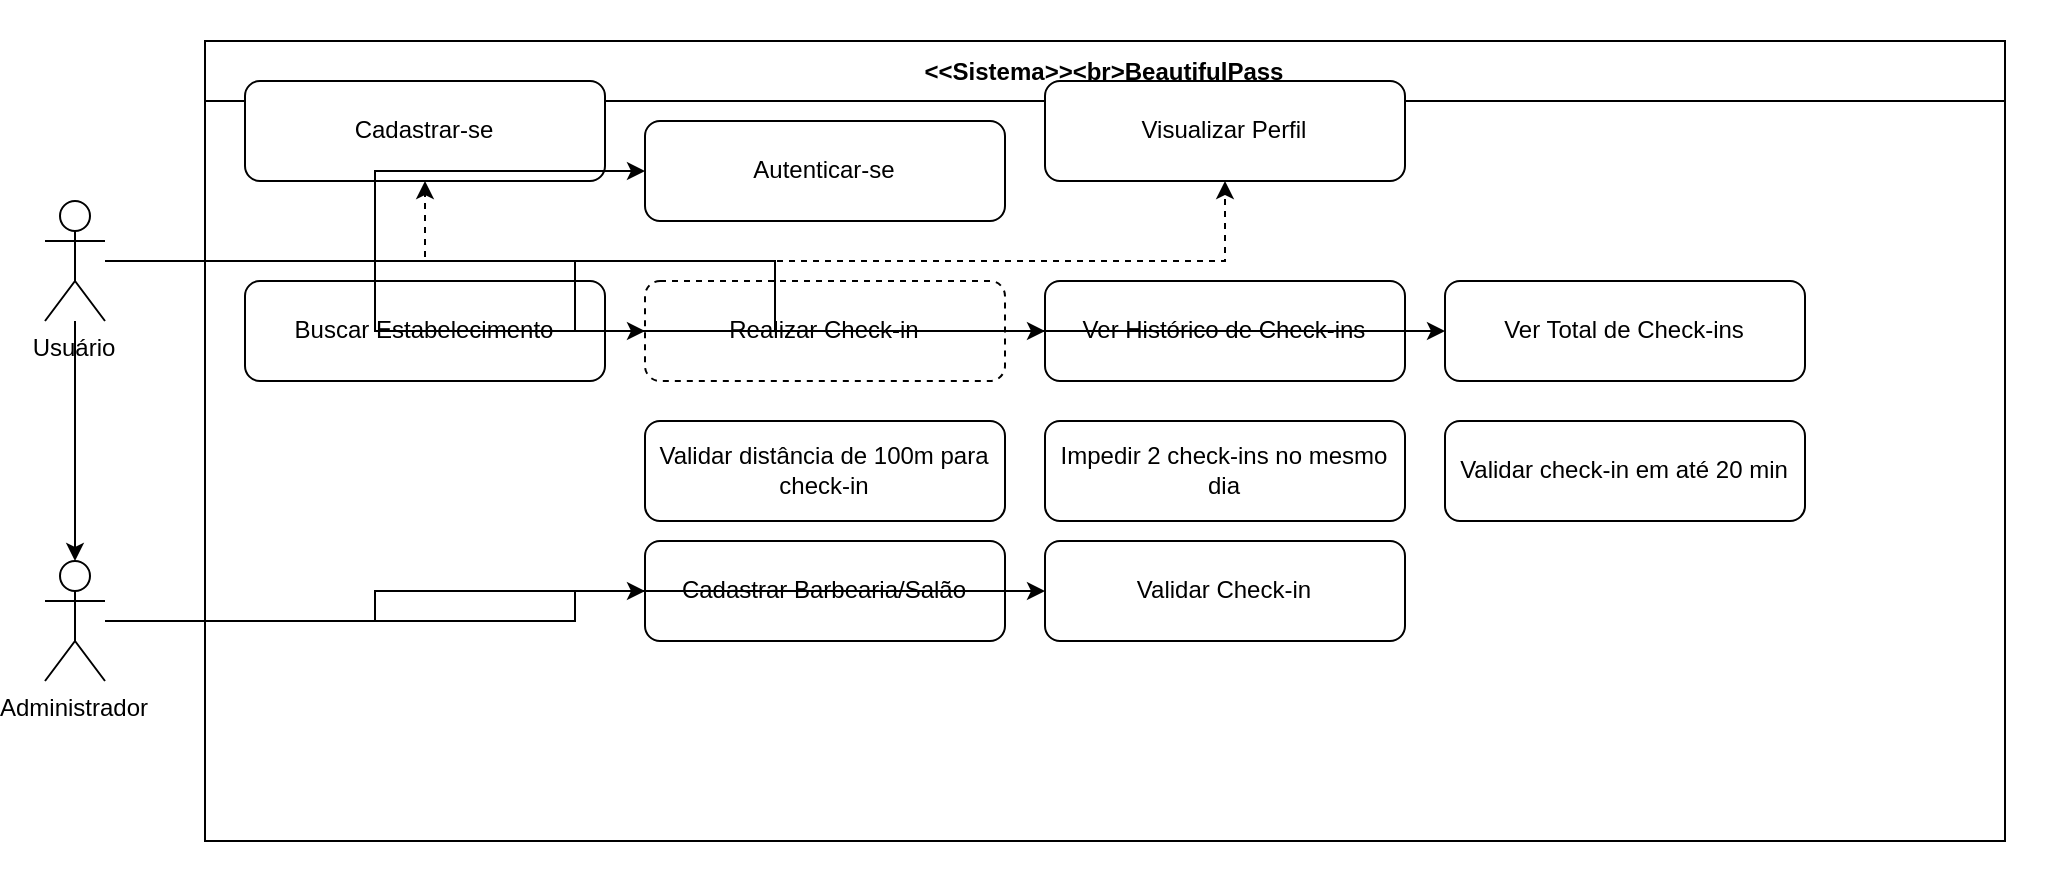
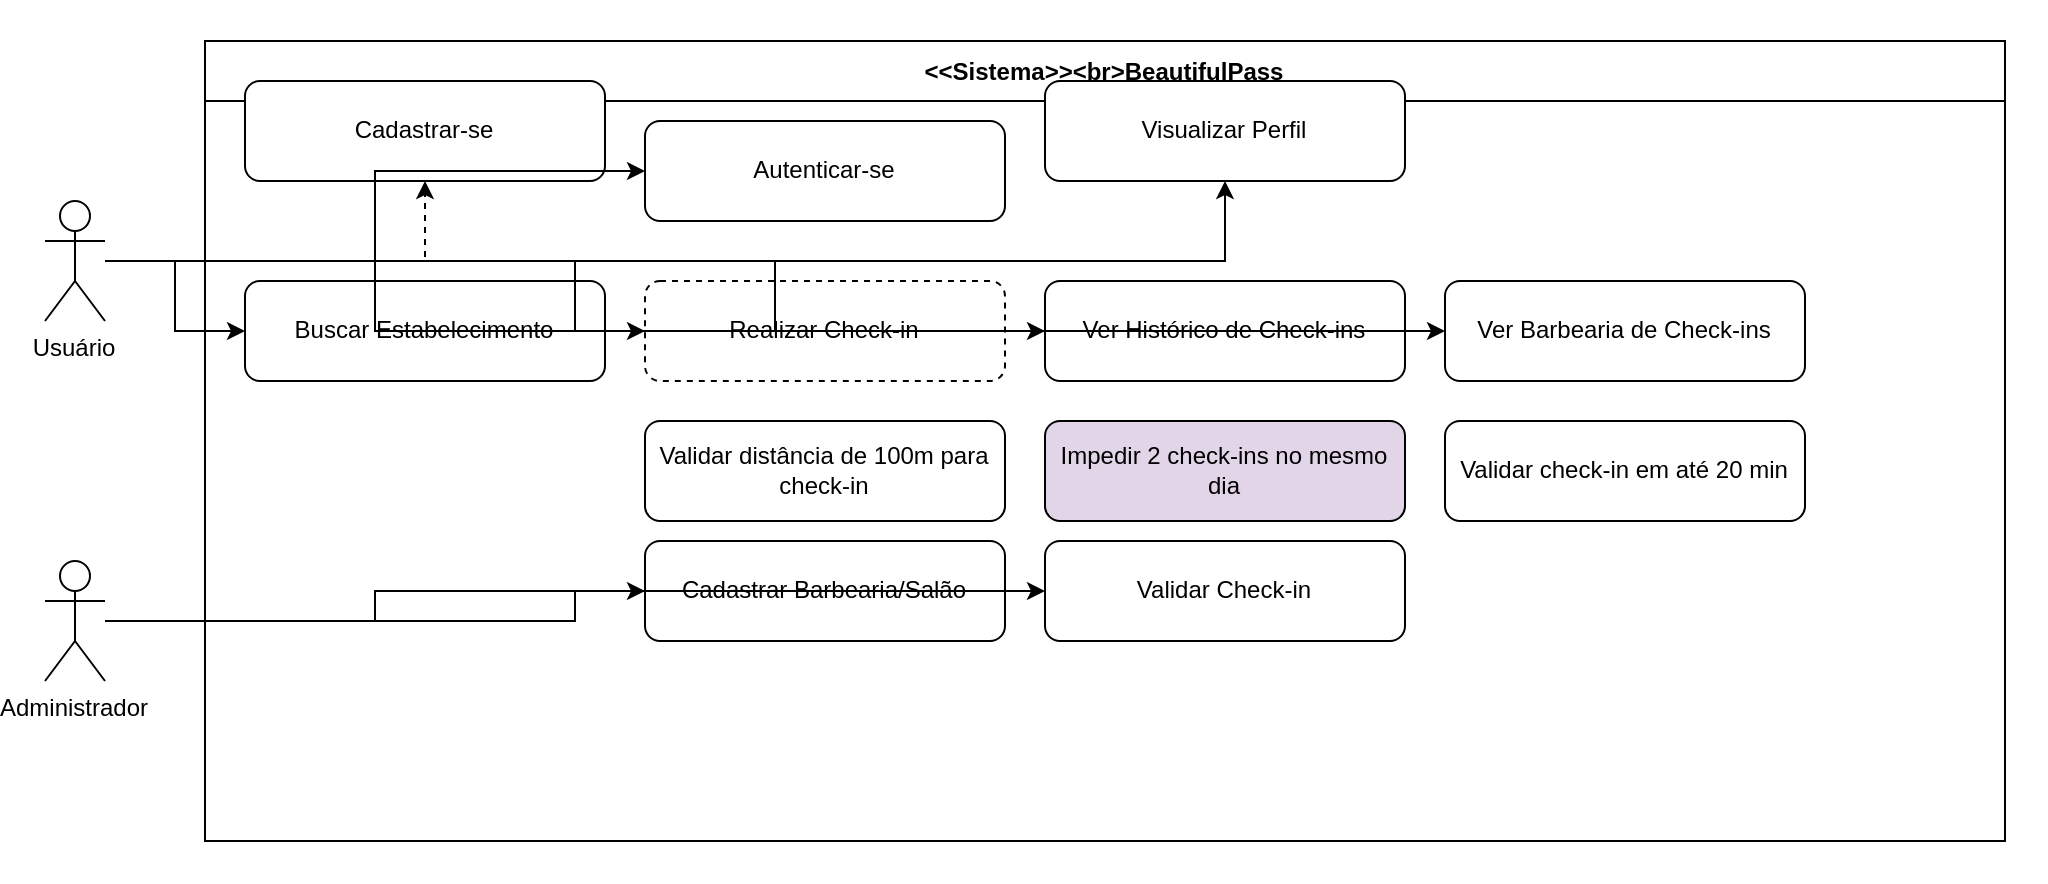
edge "Usuário" -> "Visualizar Perfil": style dashed -> solid
node "Ver Total de Check-ins": label "Ver Total de Check-ins" -> "Ver Barbearia de Check-ins"
edge "Usuário" -> "Administrador": now "Usuário" -> "Buscar Estabelecimento"
node "Impedir 2 check-ins no mesmo dia": fillcolor #ffffff -> #e1d5e7
